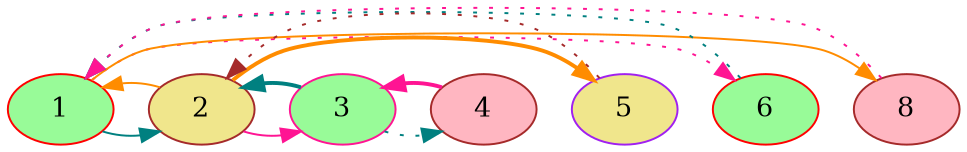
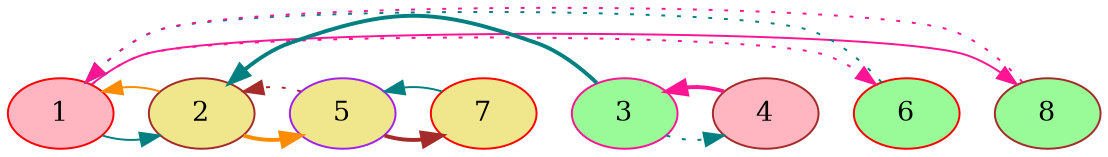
edge "1" -> "8": color darkorange -> deeppink
node "1": fillcolor palegreen -> lightpink
node "8": fillcolor lightpink -> palegreen
node "7": added
edge "2" -> "3": removed
